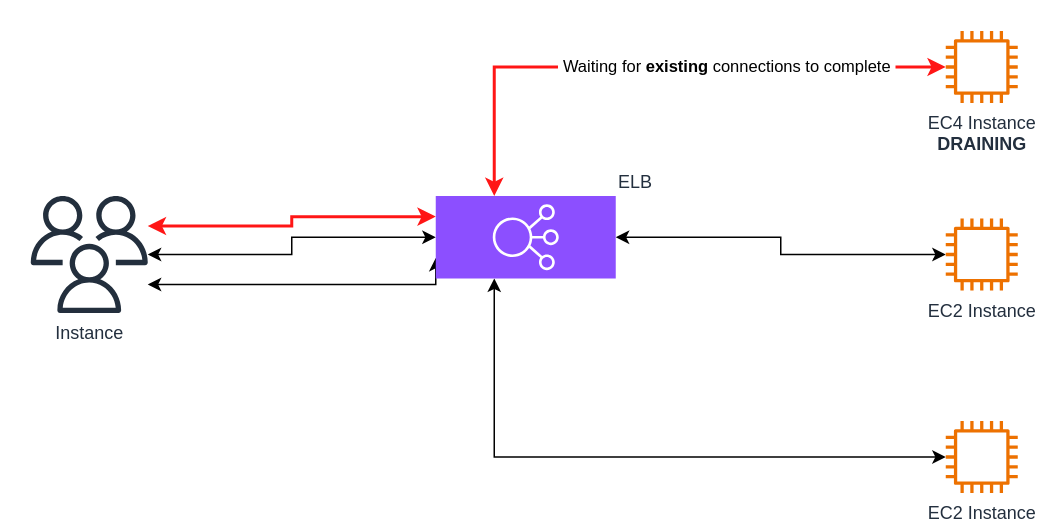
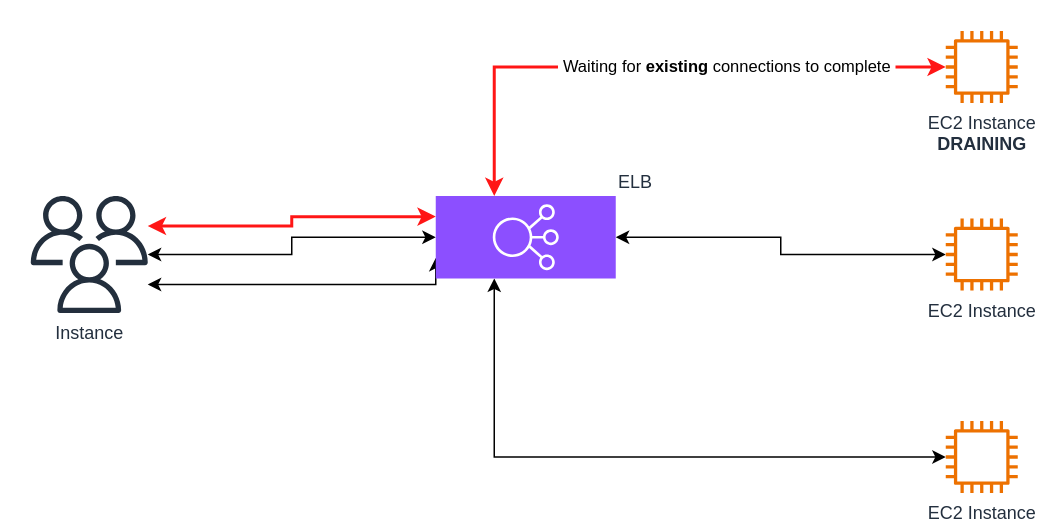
node "EC4 Instance DRAINING": label "EC4 Instance DRAINING" -> "EC2 Instance DRAINING"
